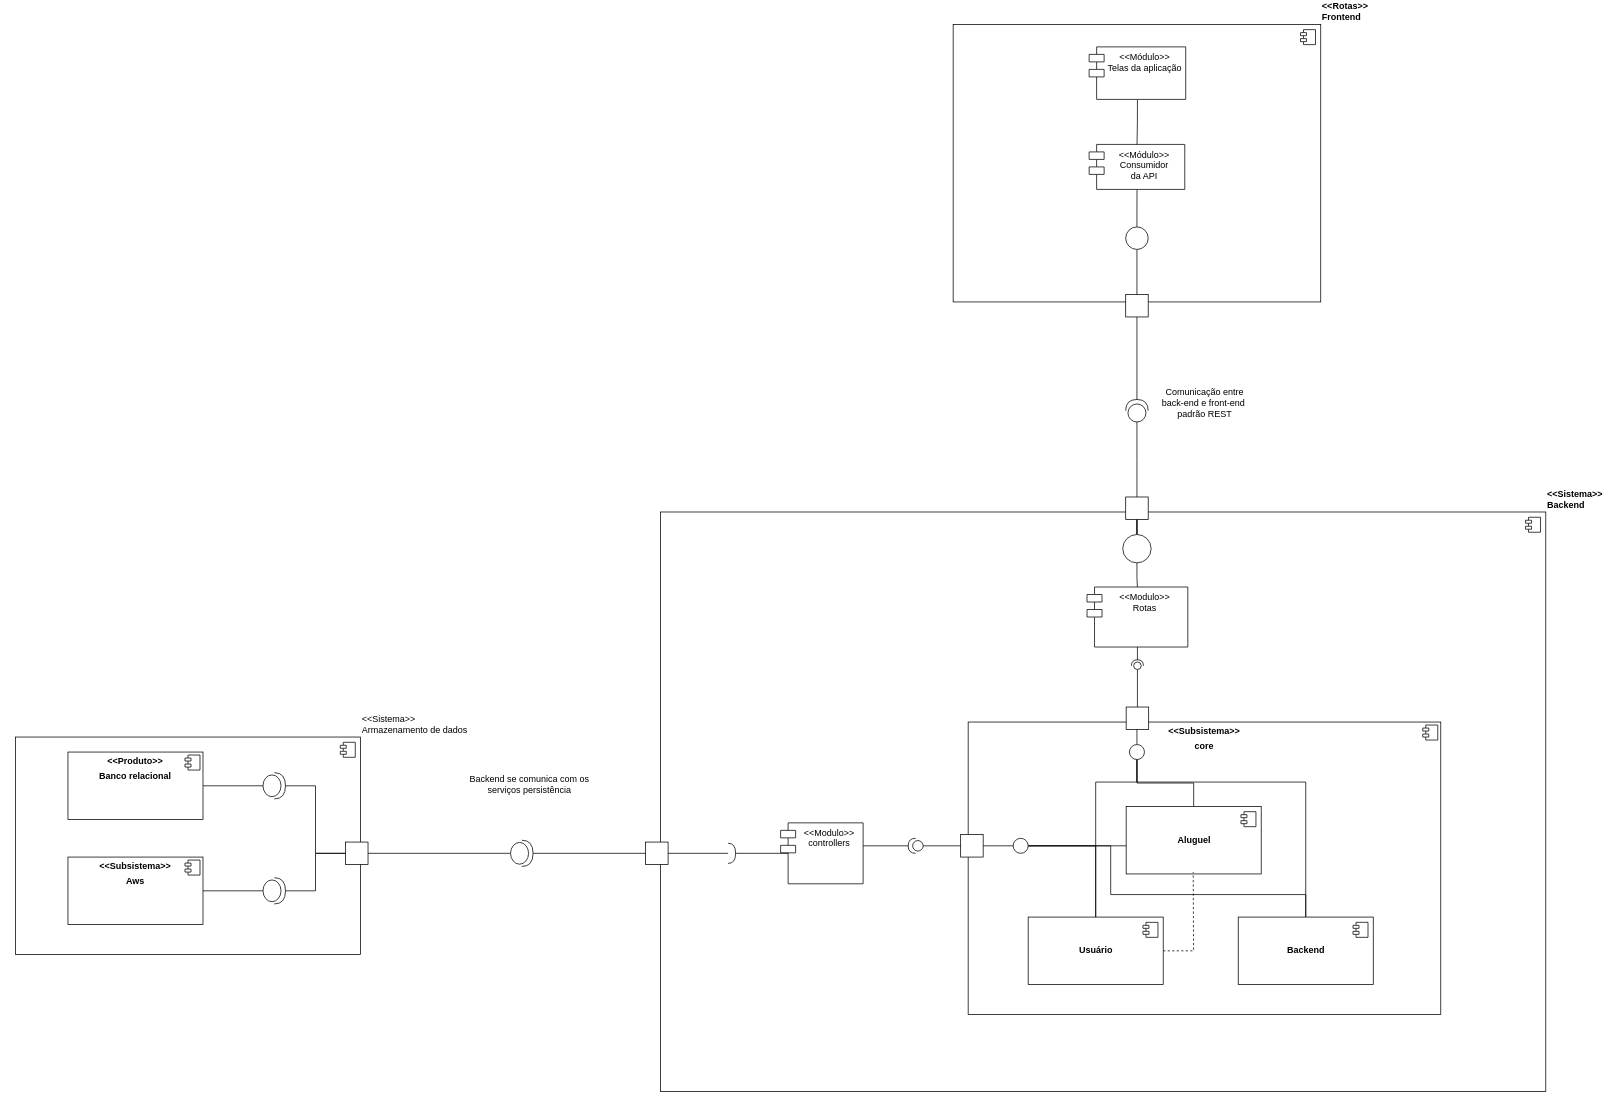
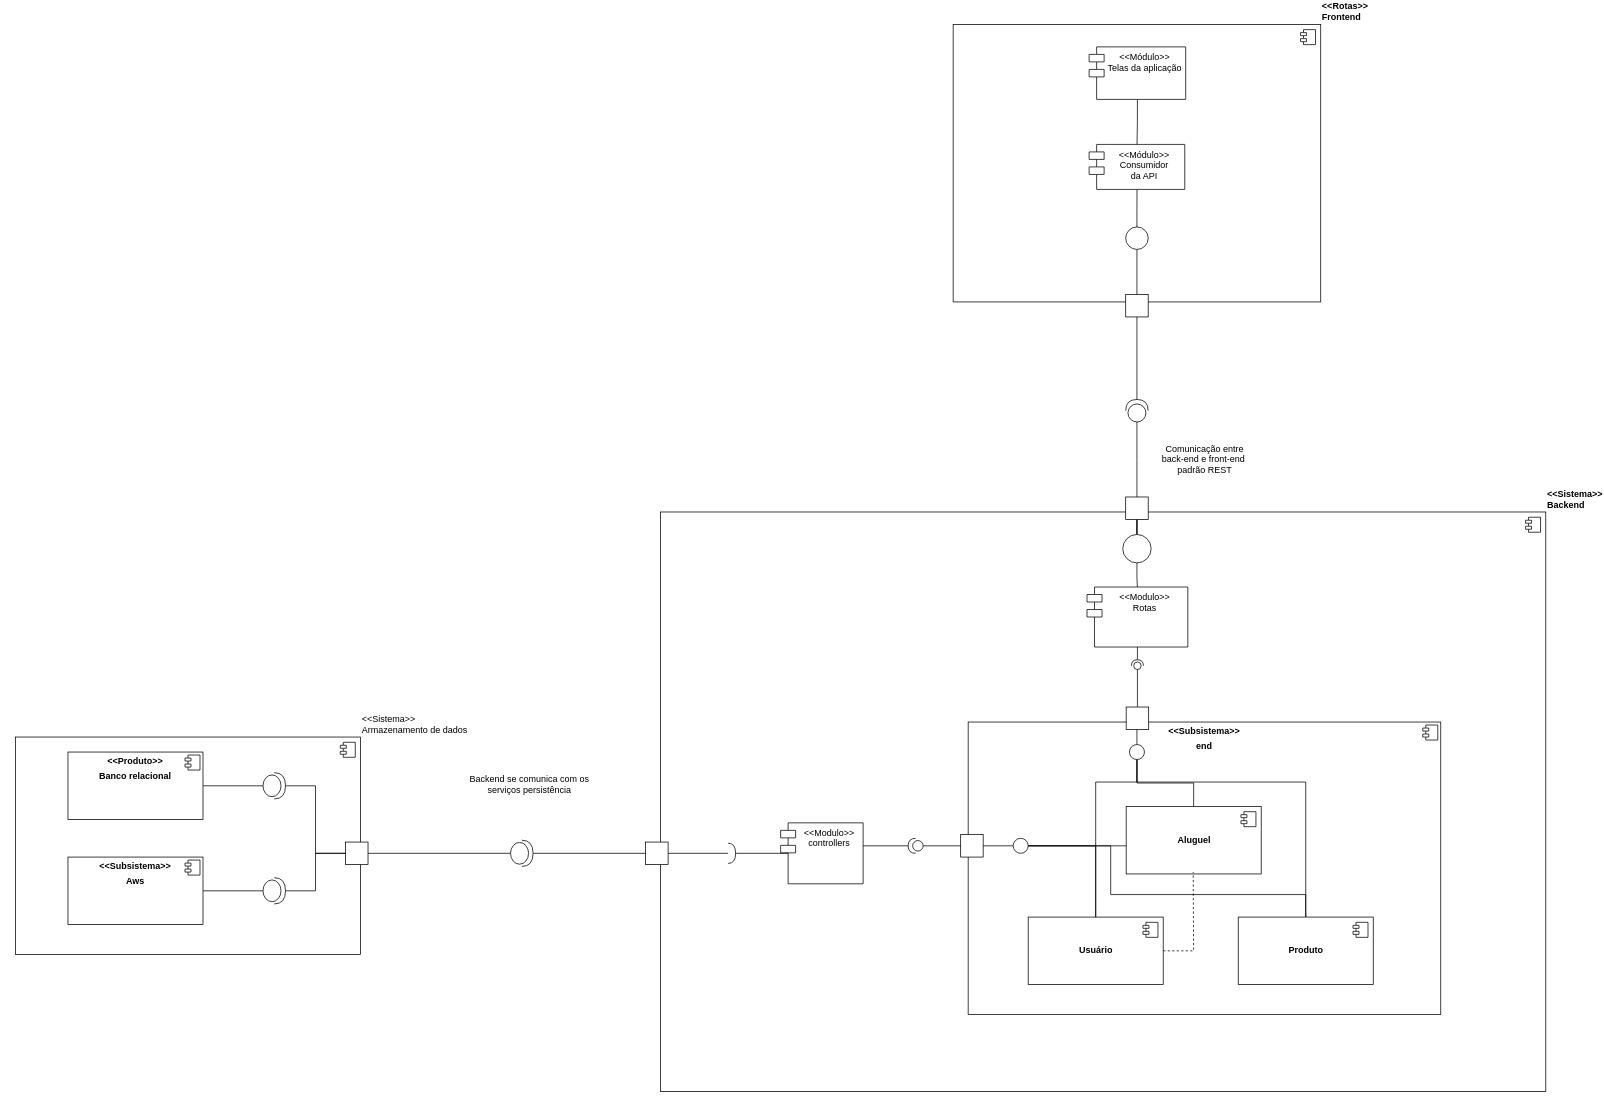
node "Comunicação entre back-end e front-end padrão REST": moved (1204, 403) -> (1204, 459)
node "<<Subsistema>> core": label "<<Subsistema>> core" -> "<<Subsistema>> end"
node "Backend": label "Backend" -> "Produto"
